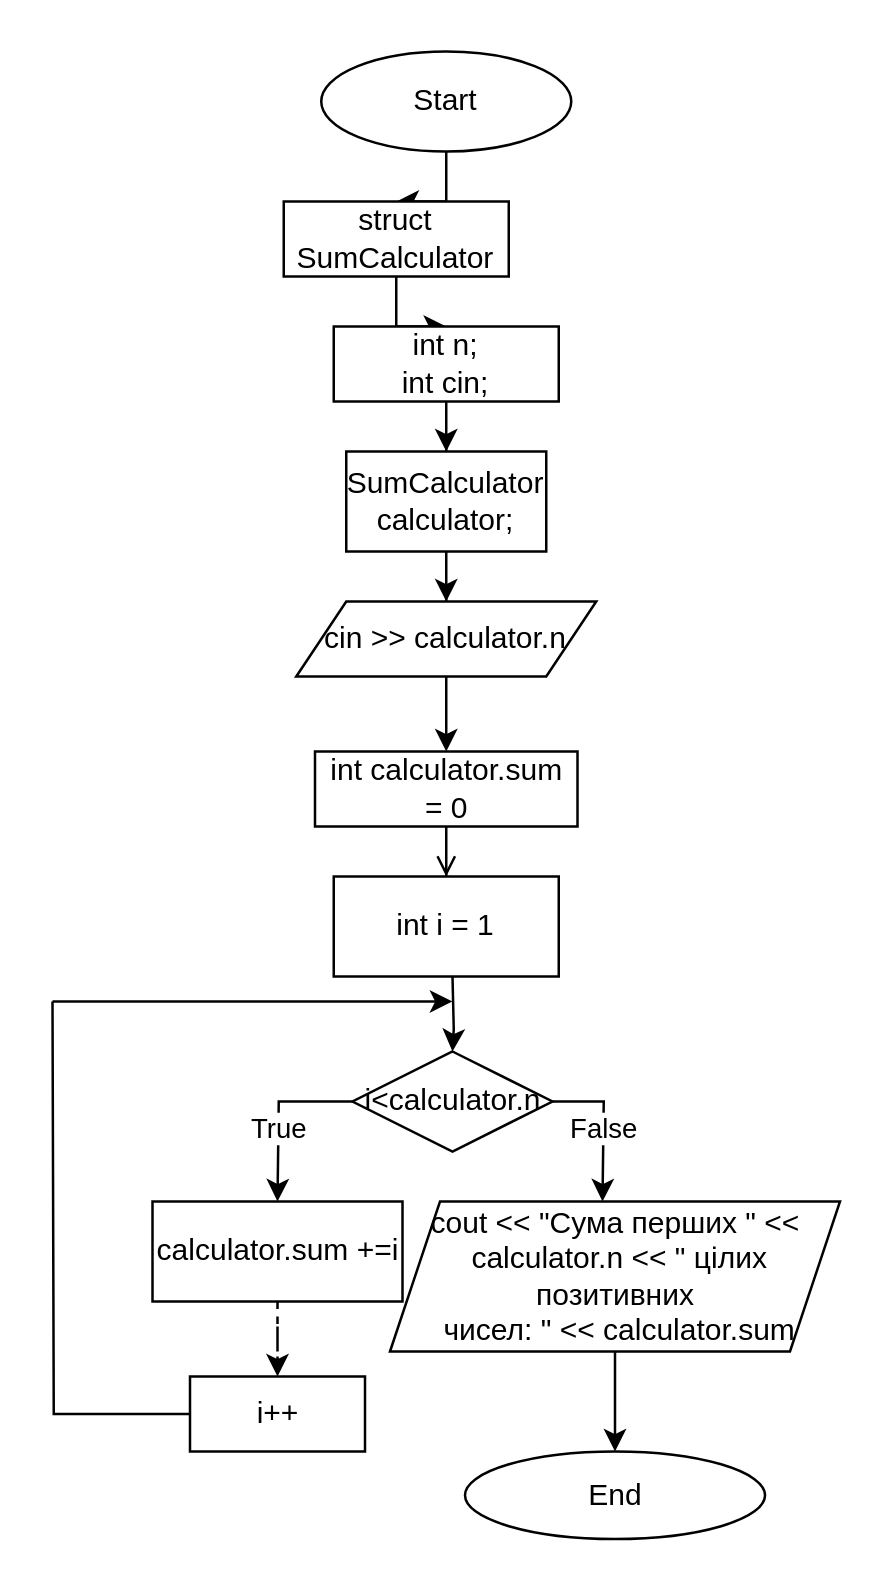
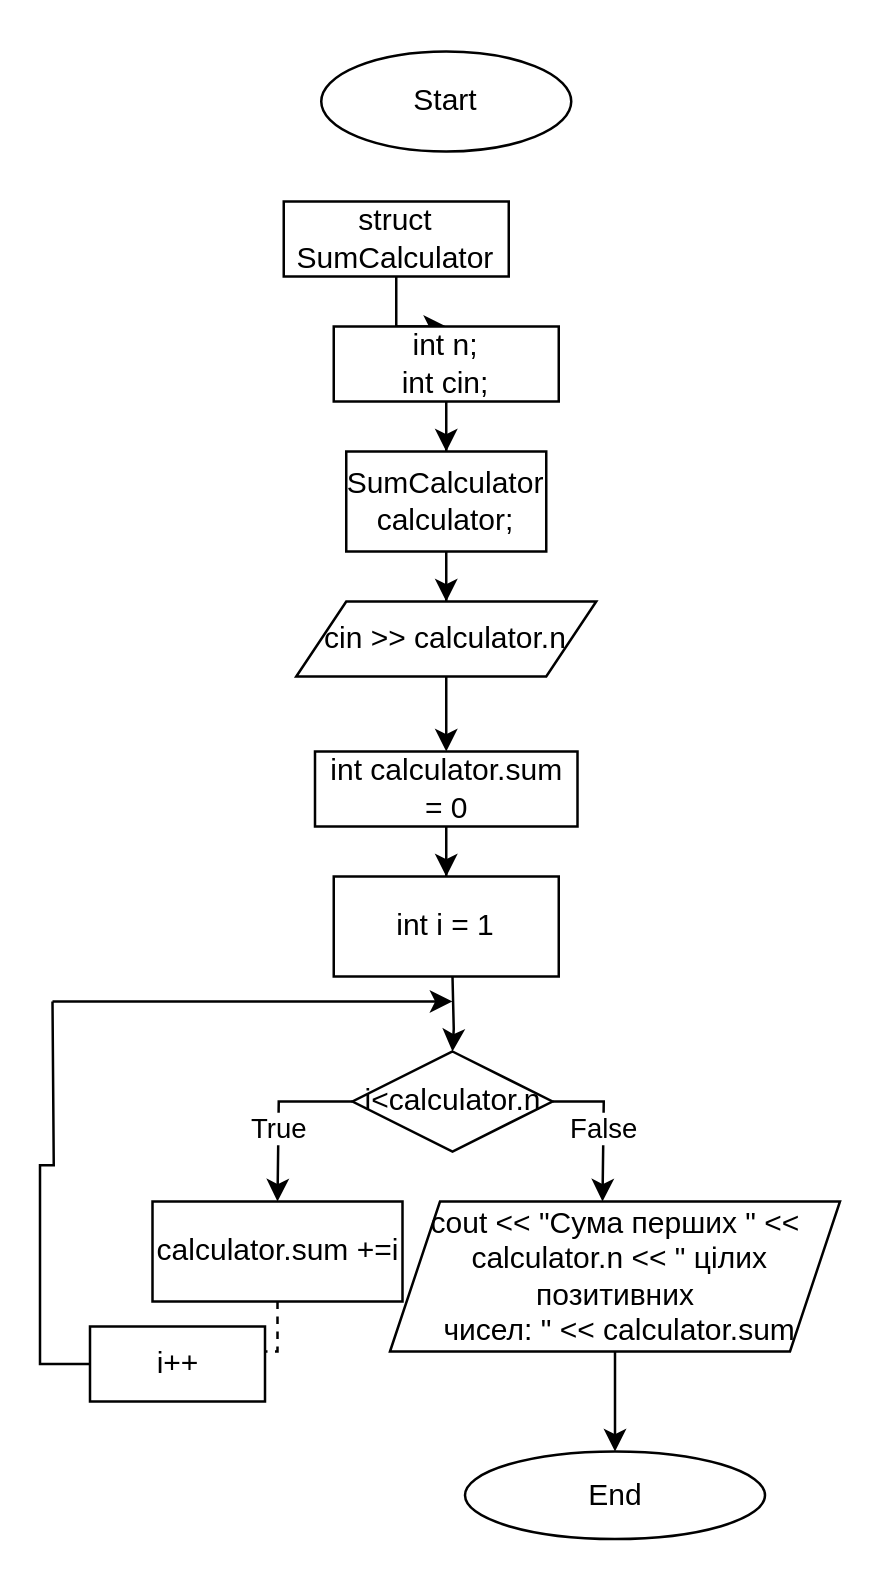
edge "Start" -> "struct SumCalculator": removed
edge "int calculator.sum = 0" -> "int i = 1": arrowhead open -> classic
node "i++": moved (278, 1414) -> (178, 1364)
